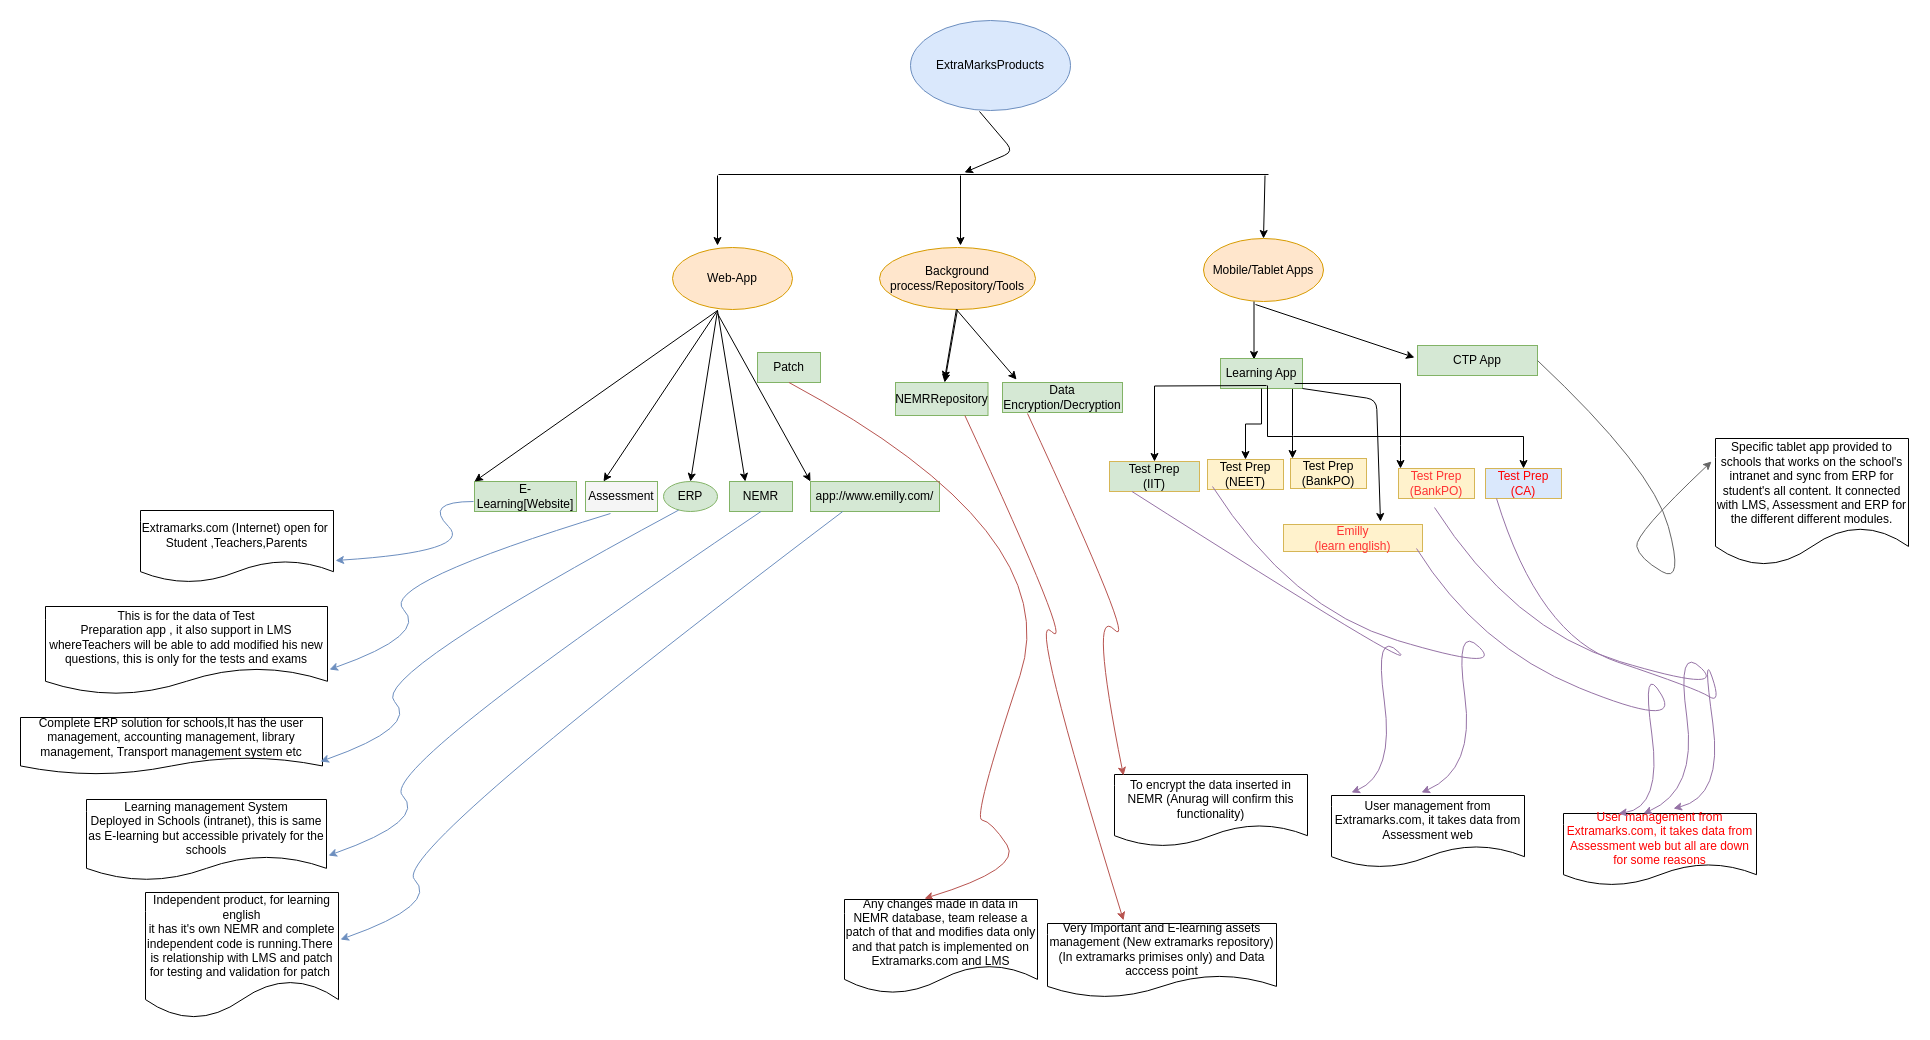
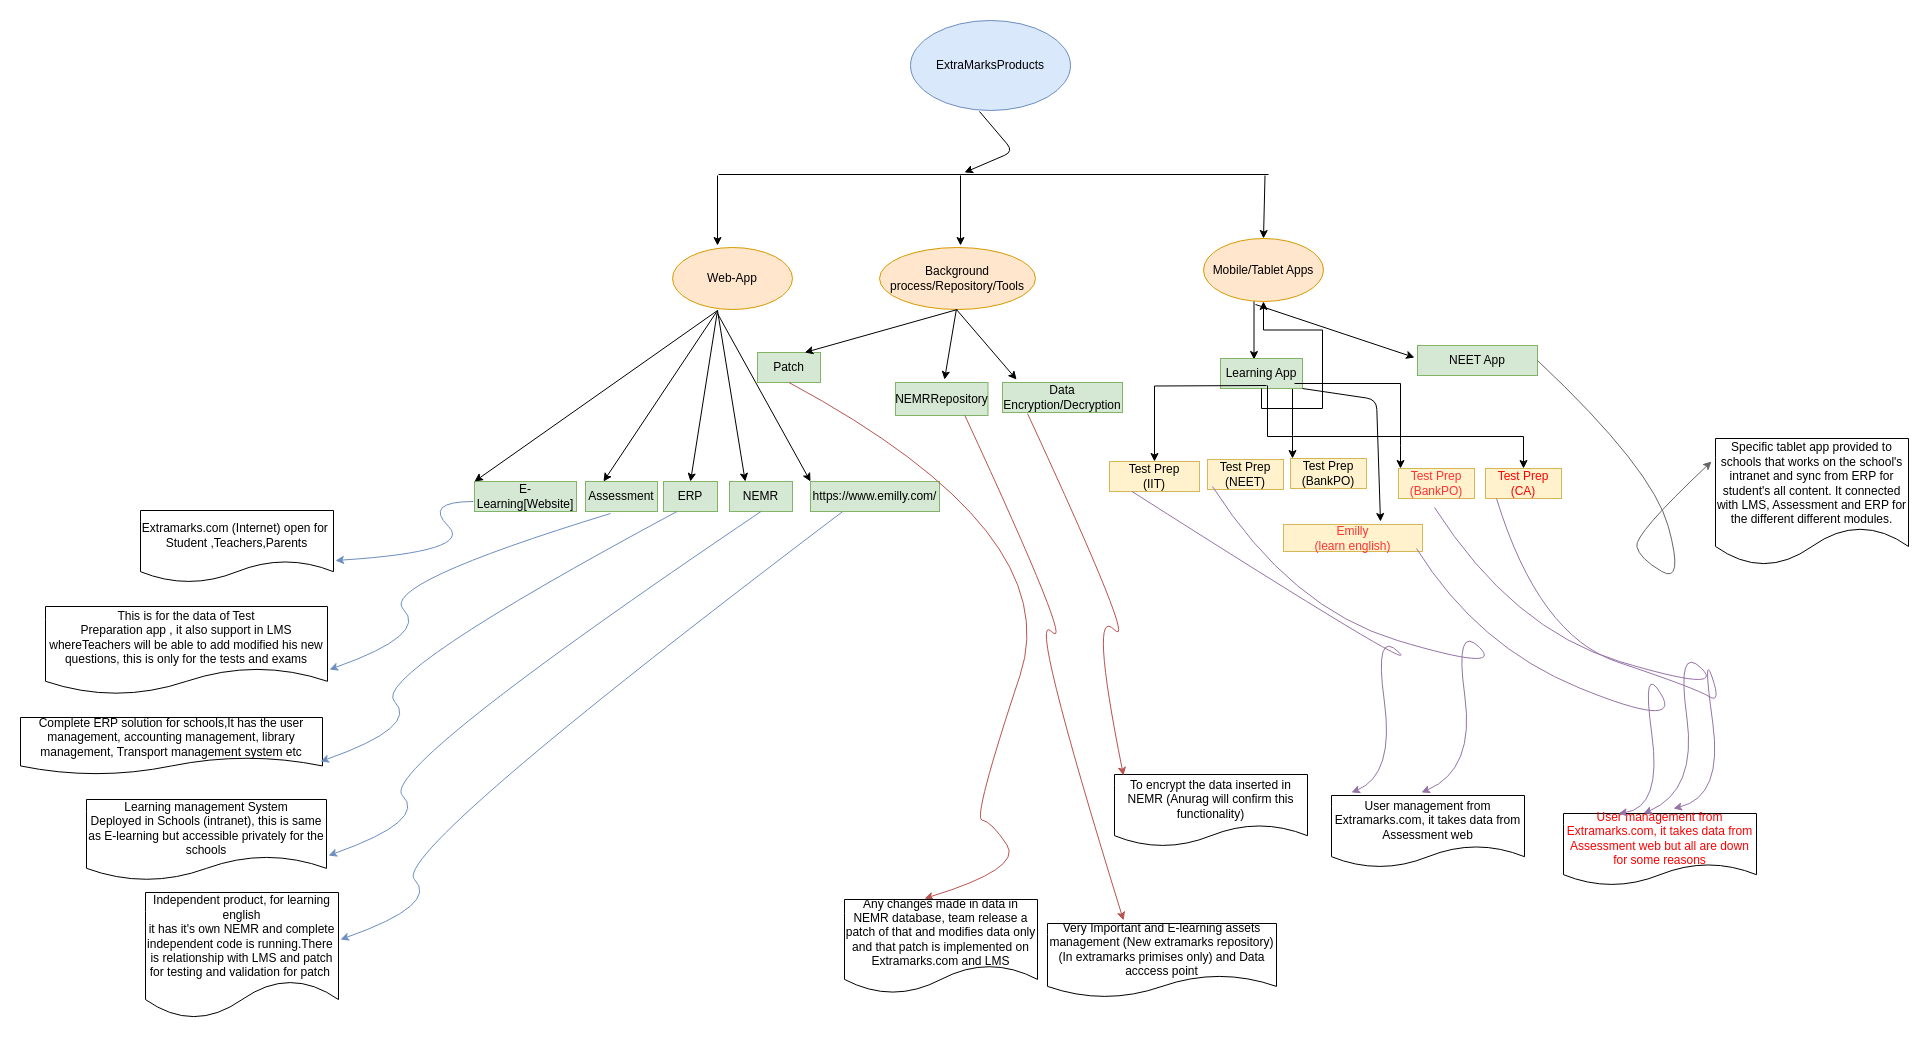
edge "Background process/Repository/Tools" -> "NEMRRepository": now "Background process/Repository/Tools" -> "Patch"
node "CTP App": label "CTP App" -> "NEET App"
edge "Learning App" -> "Test Prep (NEET)": now "Learning App" -> "Mobile/Tablet Apps"
node "Test Prep (IIT)": fillcolor #d5e8d4 -> #fff2cc
node "Test Prep (CA)": fillcolor #dae8fc -> #fff2cc
node "Assessment": fillcolor #f5f5f5 -> #d5e8d4
node "ERP": shape ellipse -> rectangle
node "app://www.emilly.com/": label "app://www.emilly.com/" -> "https://www.emilly.com/"
